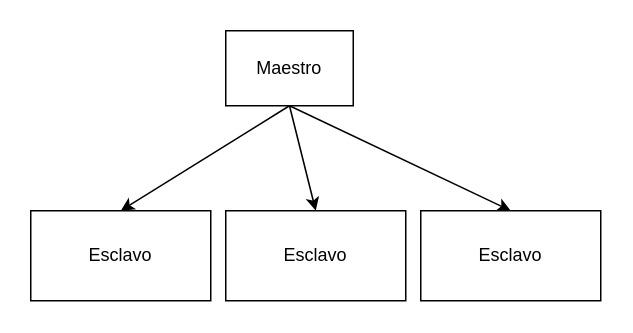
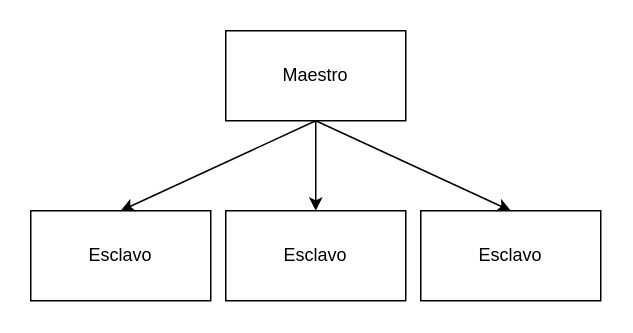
node "Maestro": size 128x75 -> 180x90
